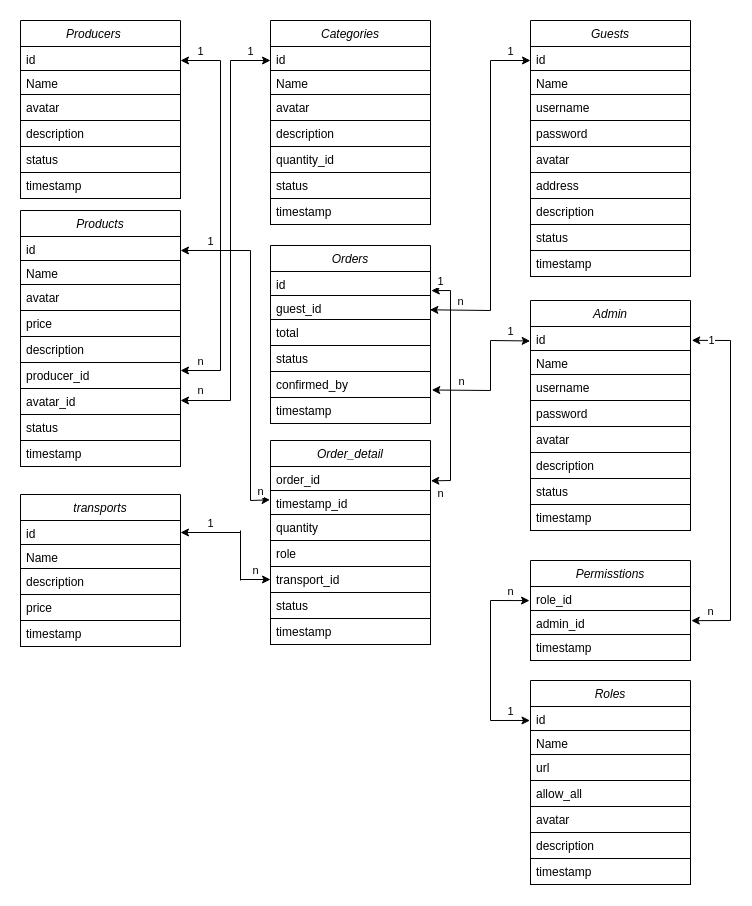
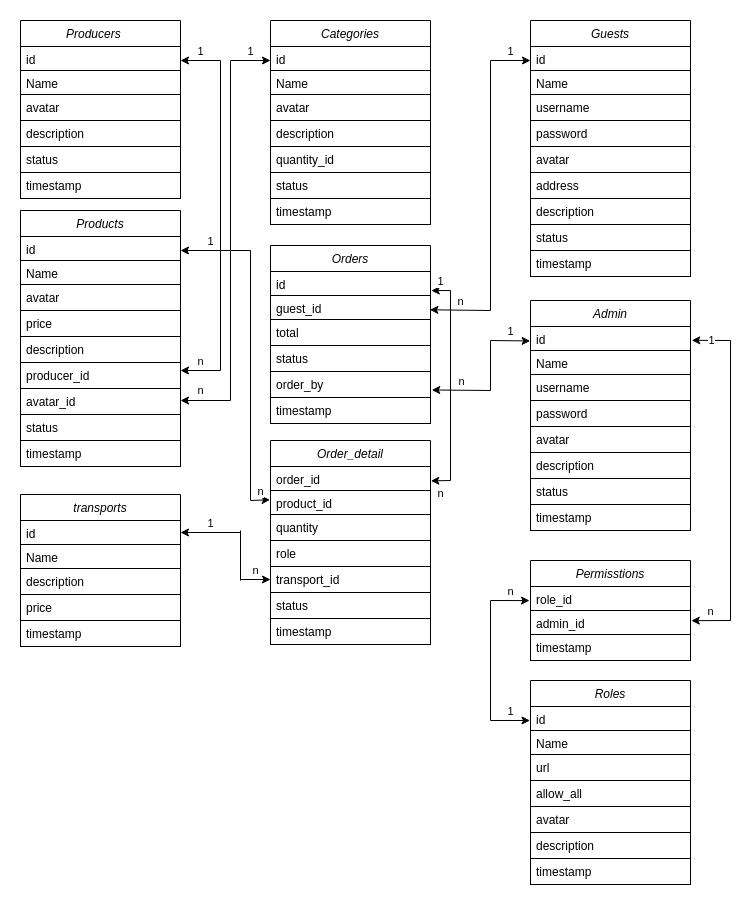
node "confirmed_by": label "confirmed_by" -> "order_by"
node "timestamp_id": label "timestamp_id" -> "product_id"
